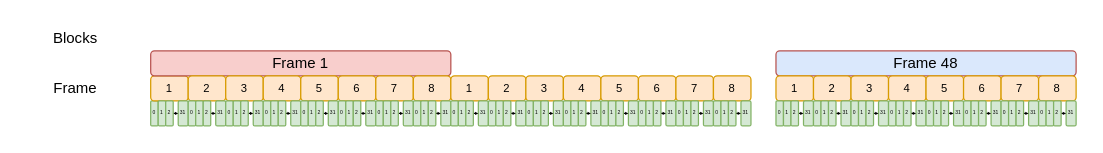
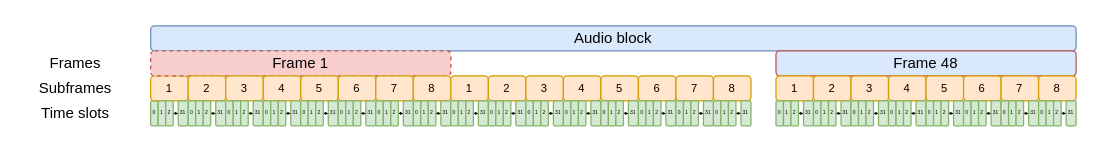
node "Blocks": removed
node "Audio block": added
node "Frames": added
node "Frame 1": style solid -> dashed
node "Frame": label "Frame" -> "Subframes"
node "Time slots": added
